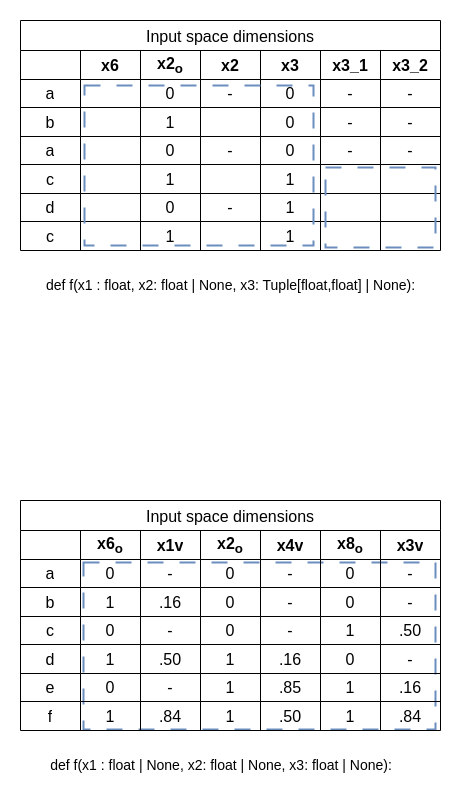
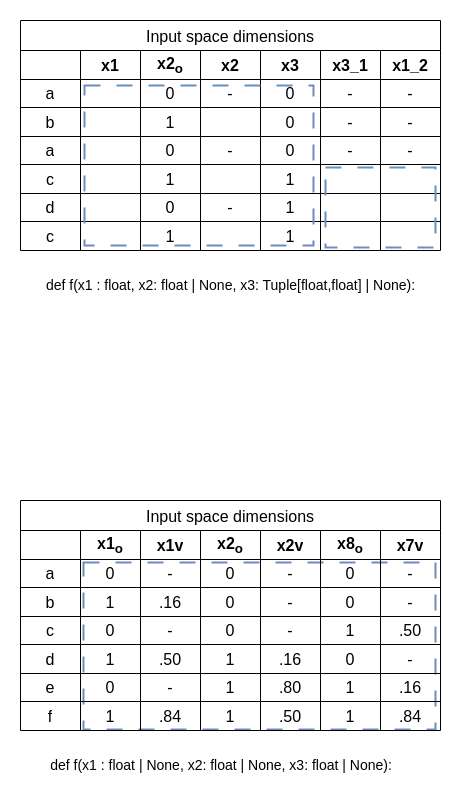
node "x6": label "x6" -> "x1"
node "x3_2": label "x3_2" -> "x1_2"
node "x6o": label "x6o" -> "x1o"
node "x4v": label "x4v" -> "x2v"
node "x3v": label "x3v" -> "x7v"
node ".85": label ".85" -> ".80"
